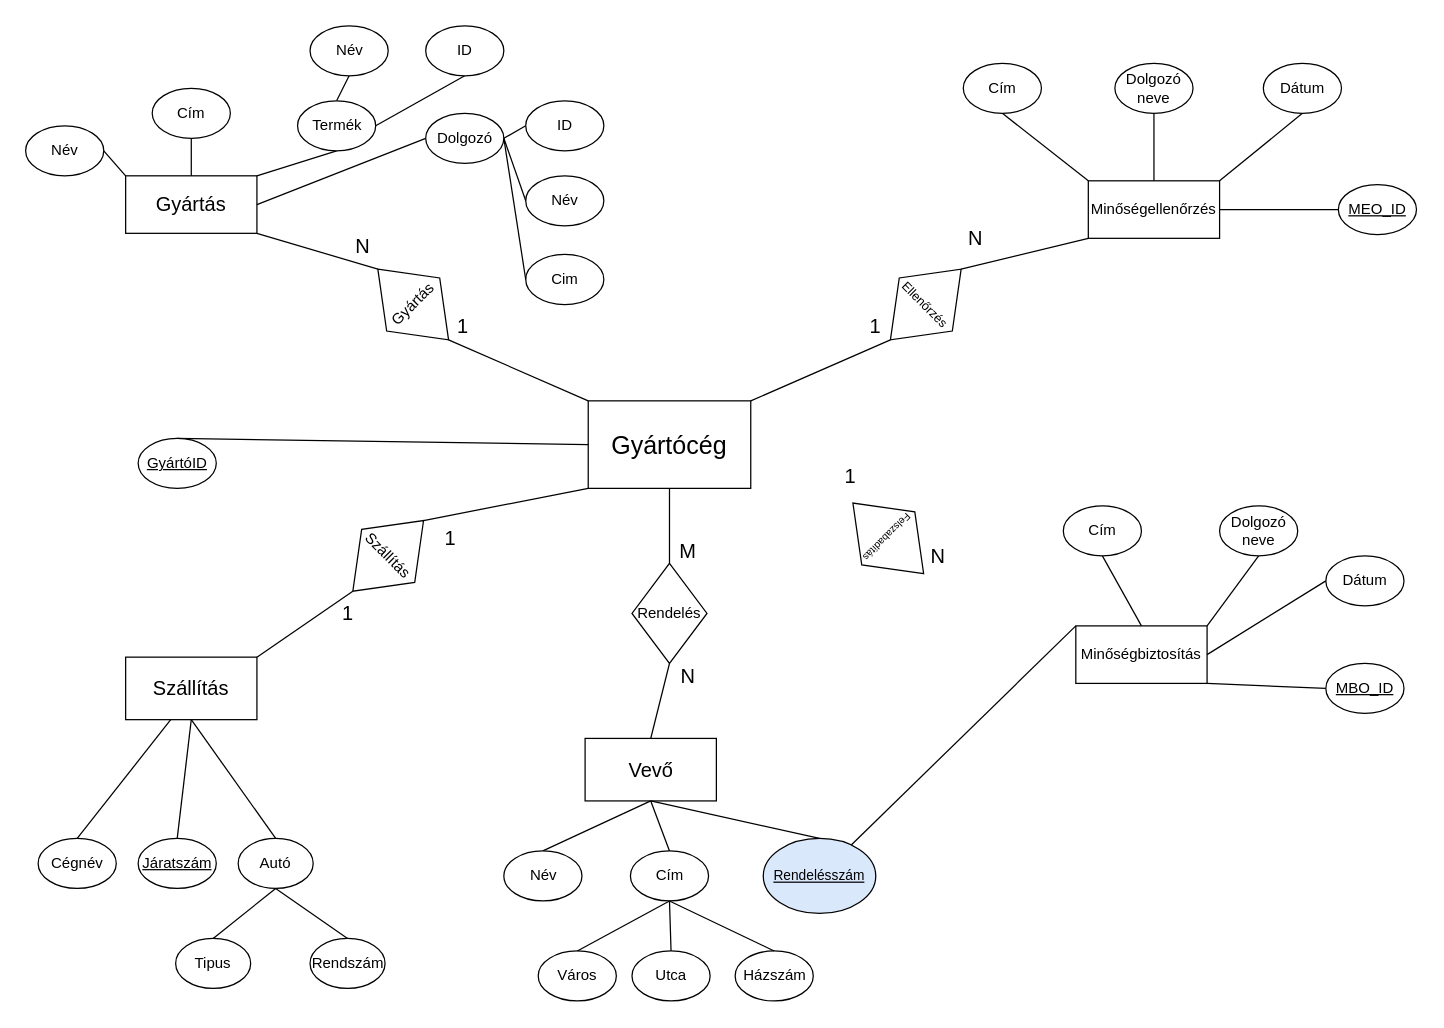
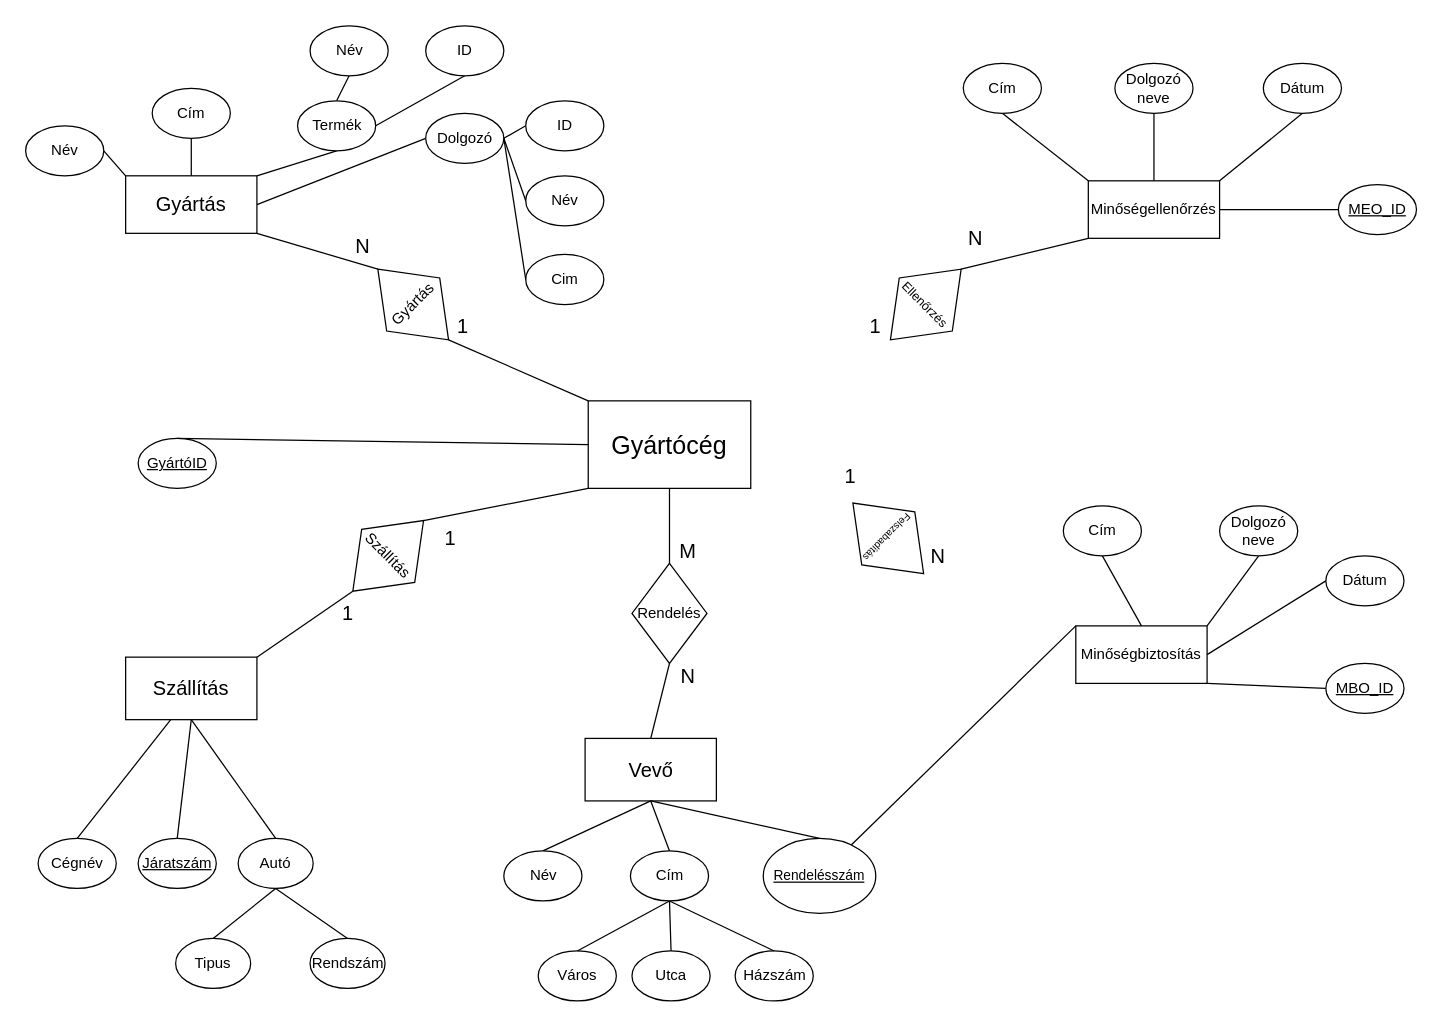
edge "Ellenőrzés" -- "Gyártócég": removed
node "Rendelésszám": fillcolor #dae8fc -> #ffffff
